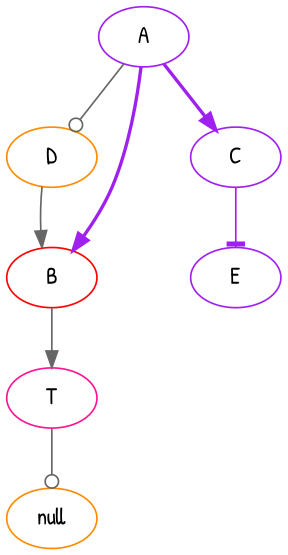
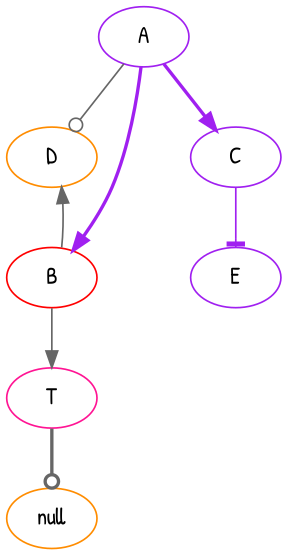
edge "D" -> "B": reversed
edge "T" -> "null": style solid -> bold
